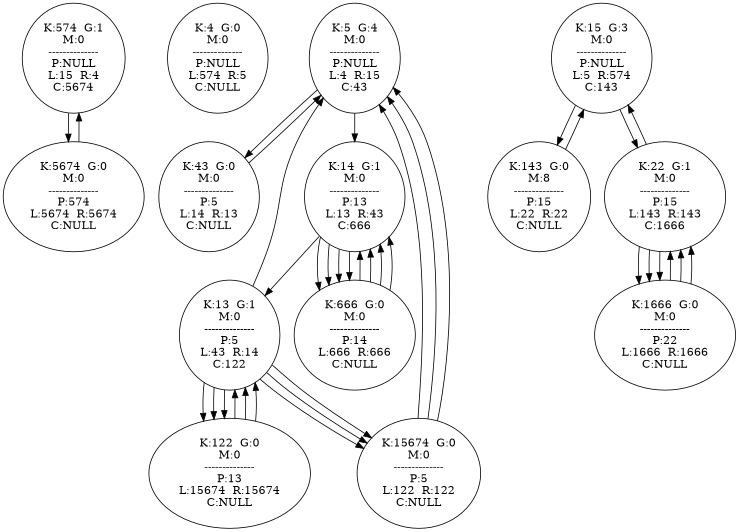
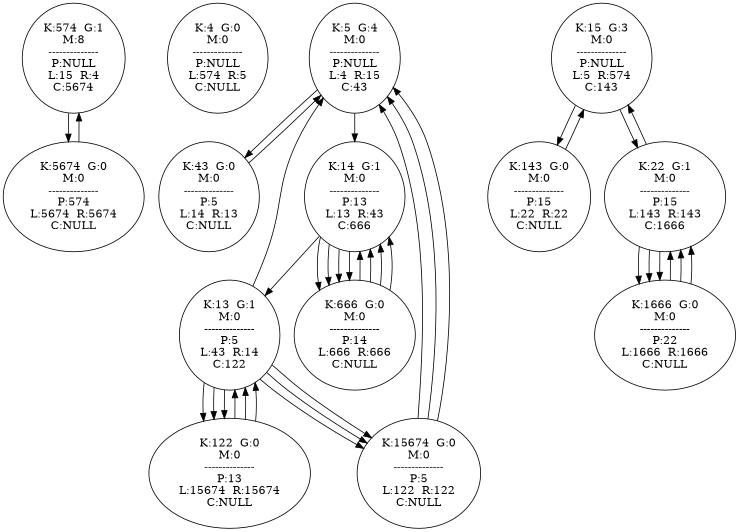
node "K:574  G:1 M:0 -------------- P:NULL L:15  R:4 C:5674": label "K:574  G:1 M:0 -------------- P:NULL L:15  R:4 C:5674" -> "K:574  G:1 M:8 -------------- P:NULL L:15  R:4 C:5674"
node "K:143  G:0 M:8 -------------- P:15 L:22  R:22 C:NULL": label "K:143  G:0 M:8 -------------- P:15 L:22  R:22 C:NULL" -> "K:143  G:0 M:0 -------------- P:15 L:22  R:22 C:NULL"
